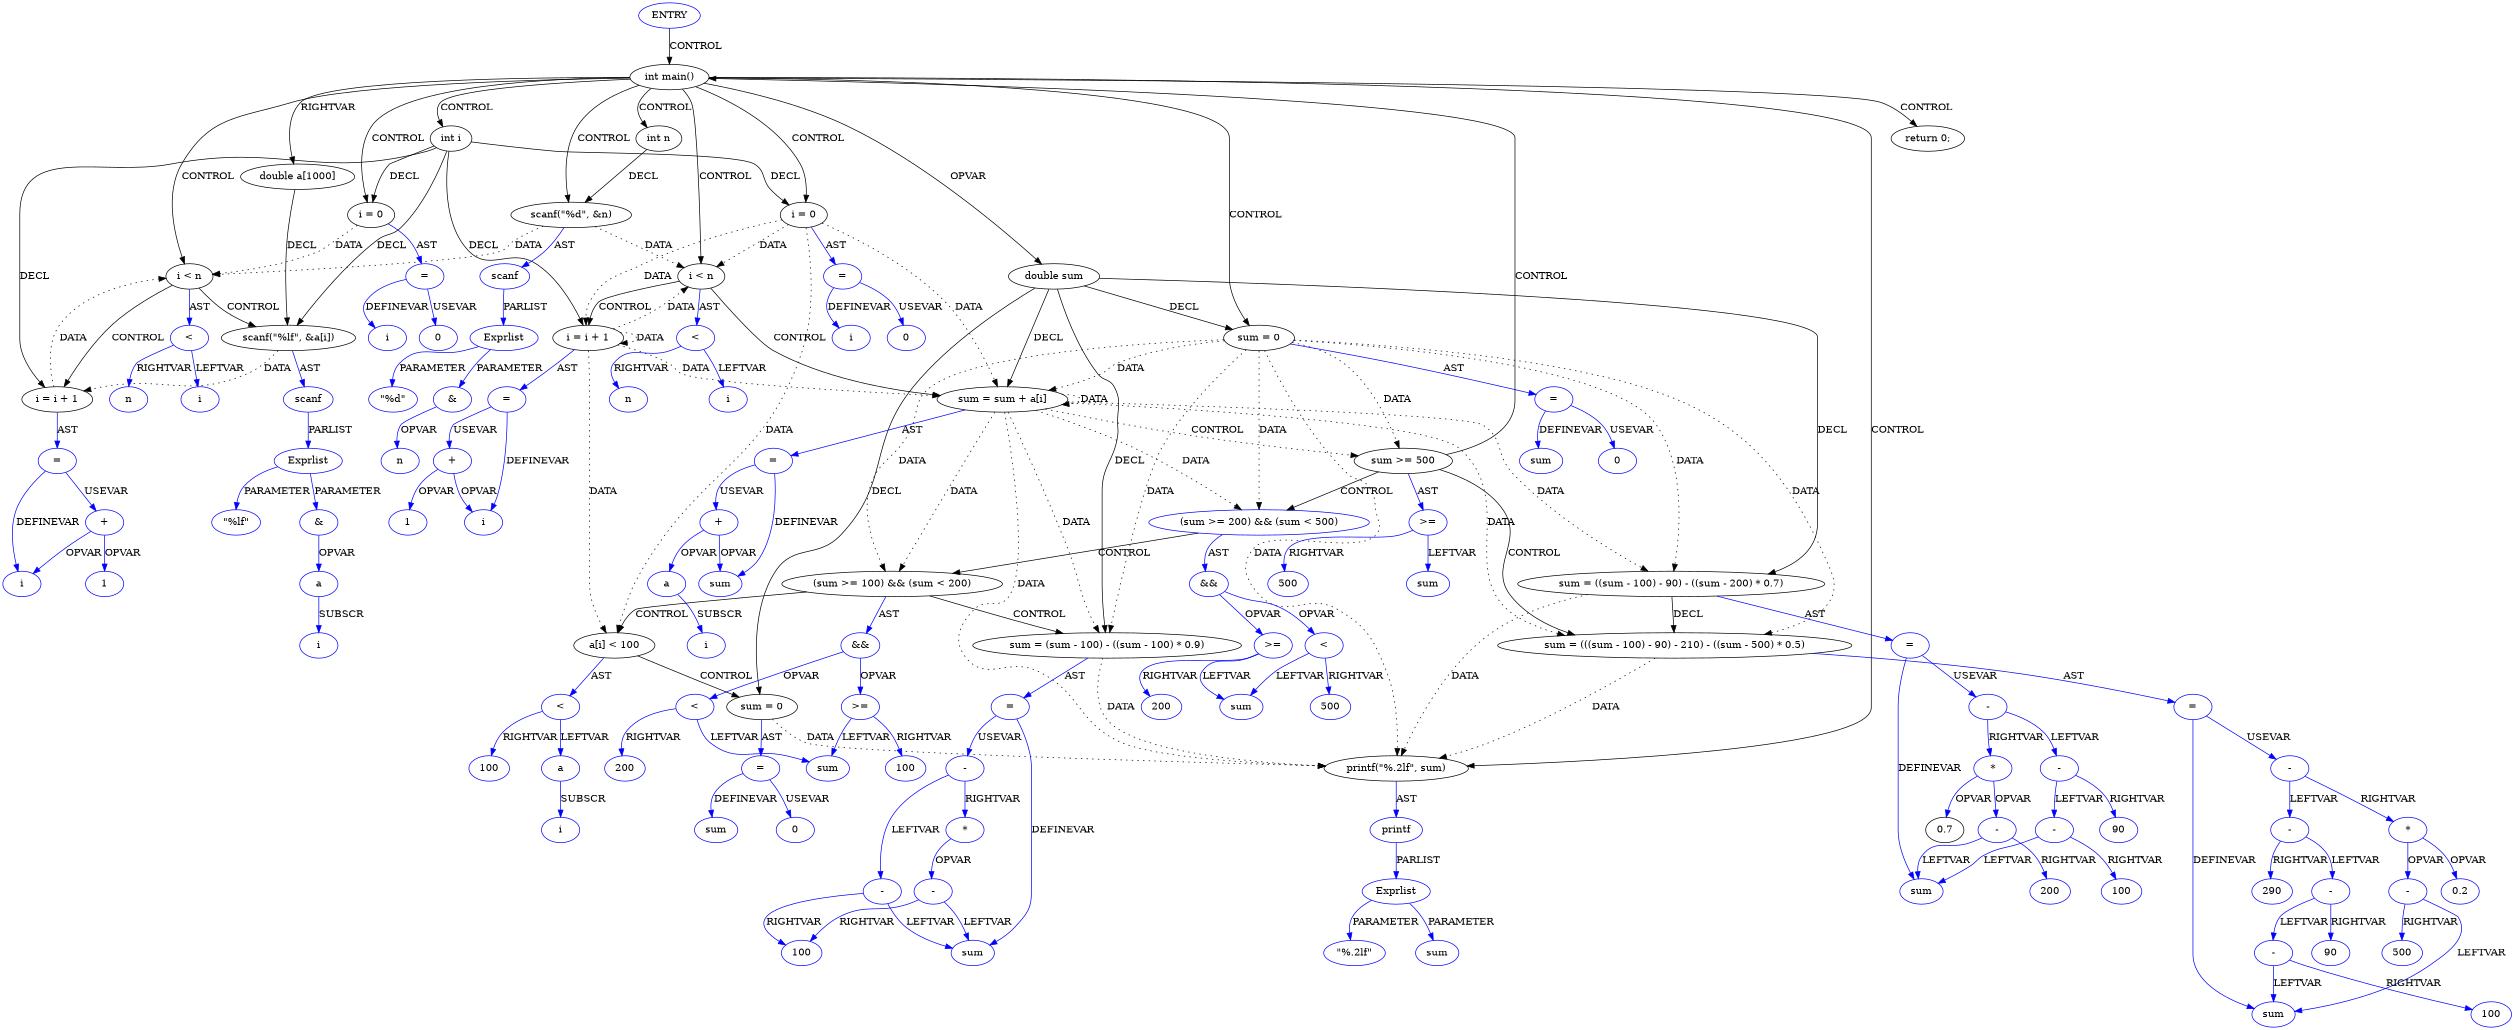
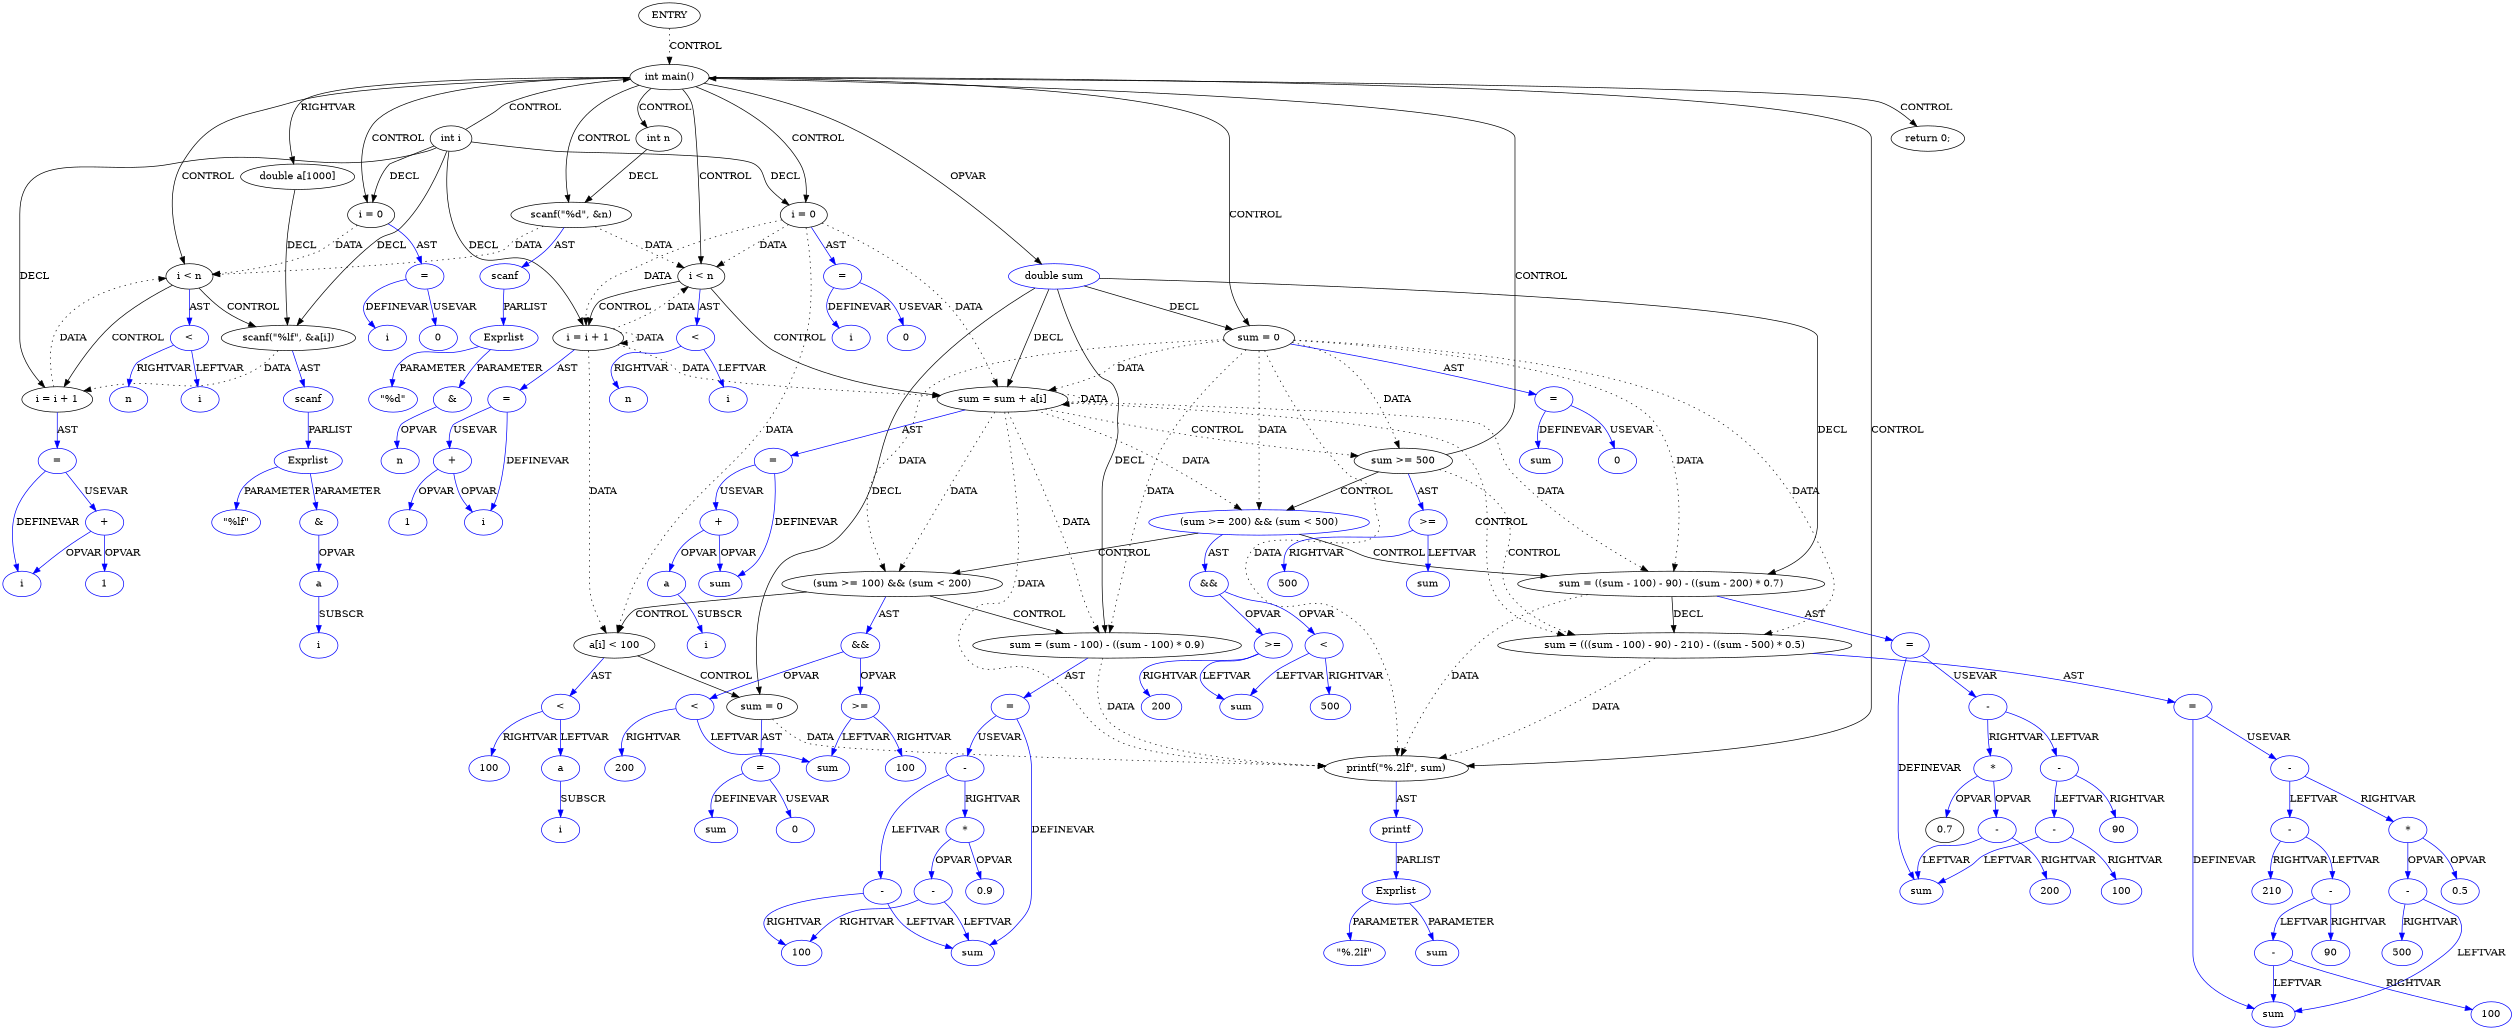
node "ENTRY": color blue -> black
edge "ENTRY" -> "int main()": style solid -> dotted
edge "int main()" -> "int i": reversed
node "double sum": color black -> blue
edge "sum = sum + a[i]" -> "sum = (((sum - 100) - 90) - 210) - ((sum - 500) * 0.5)": label "DATA" -> "CONTROL"
edge "sum >= 500" -> "sum = (((sum - 100) - 90) - 210) - ((sum - 500) * 0.5)": style solid -> dotted
edge "(sum >= 200) && (sum < 500)" -> "sum = ((sum - 100) - 90) - ((sum - 200) * 0.7)": added, label "CONTROL"
node "0.9": added
node "290": label "290" -> "210"
node "0.2": label "0.2" -> "0.5"
